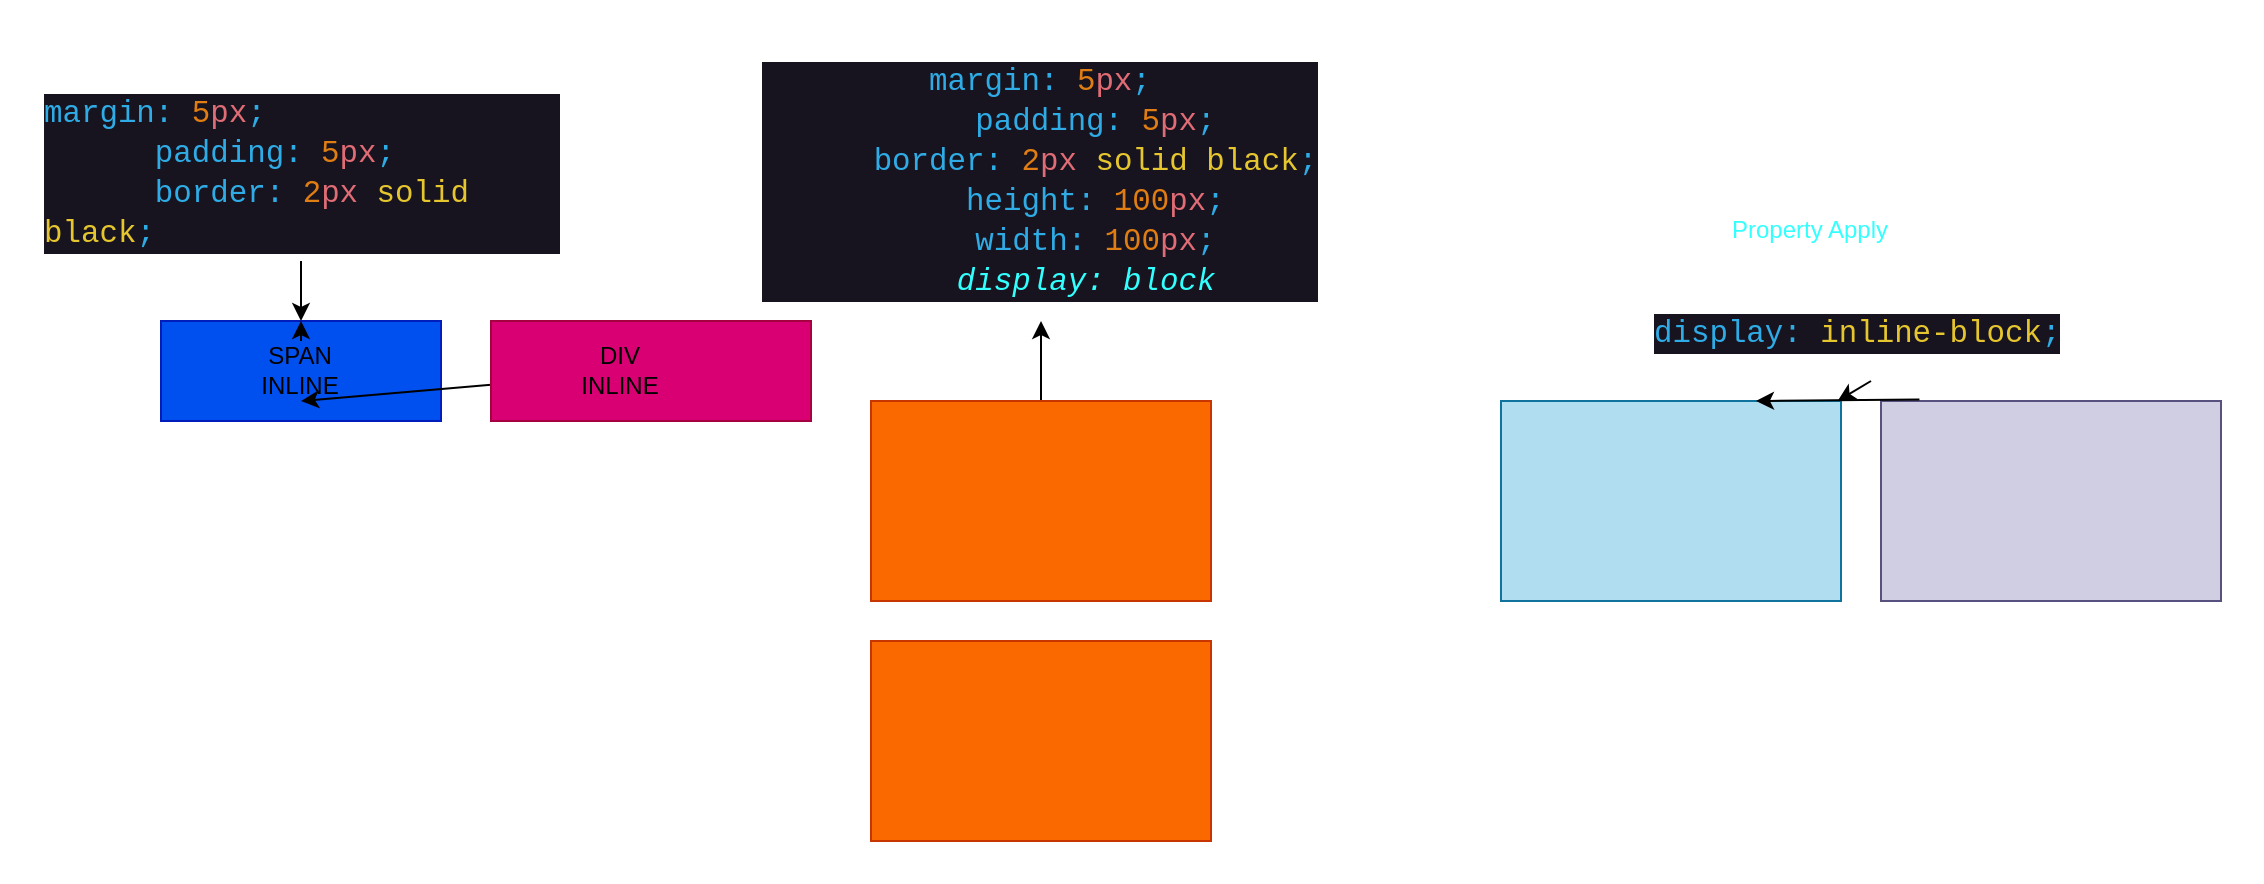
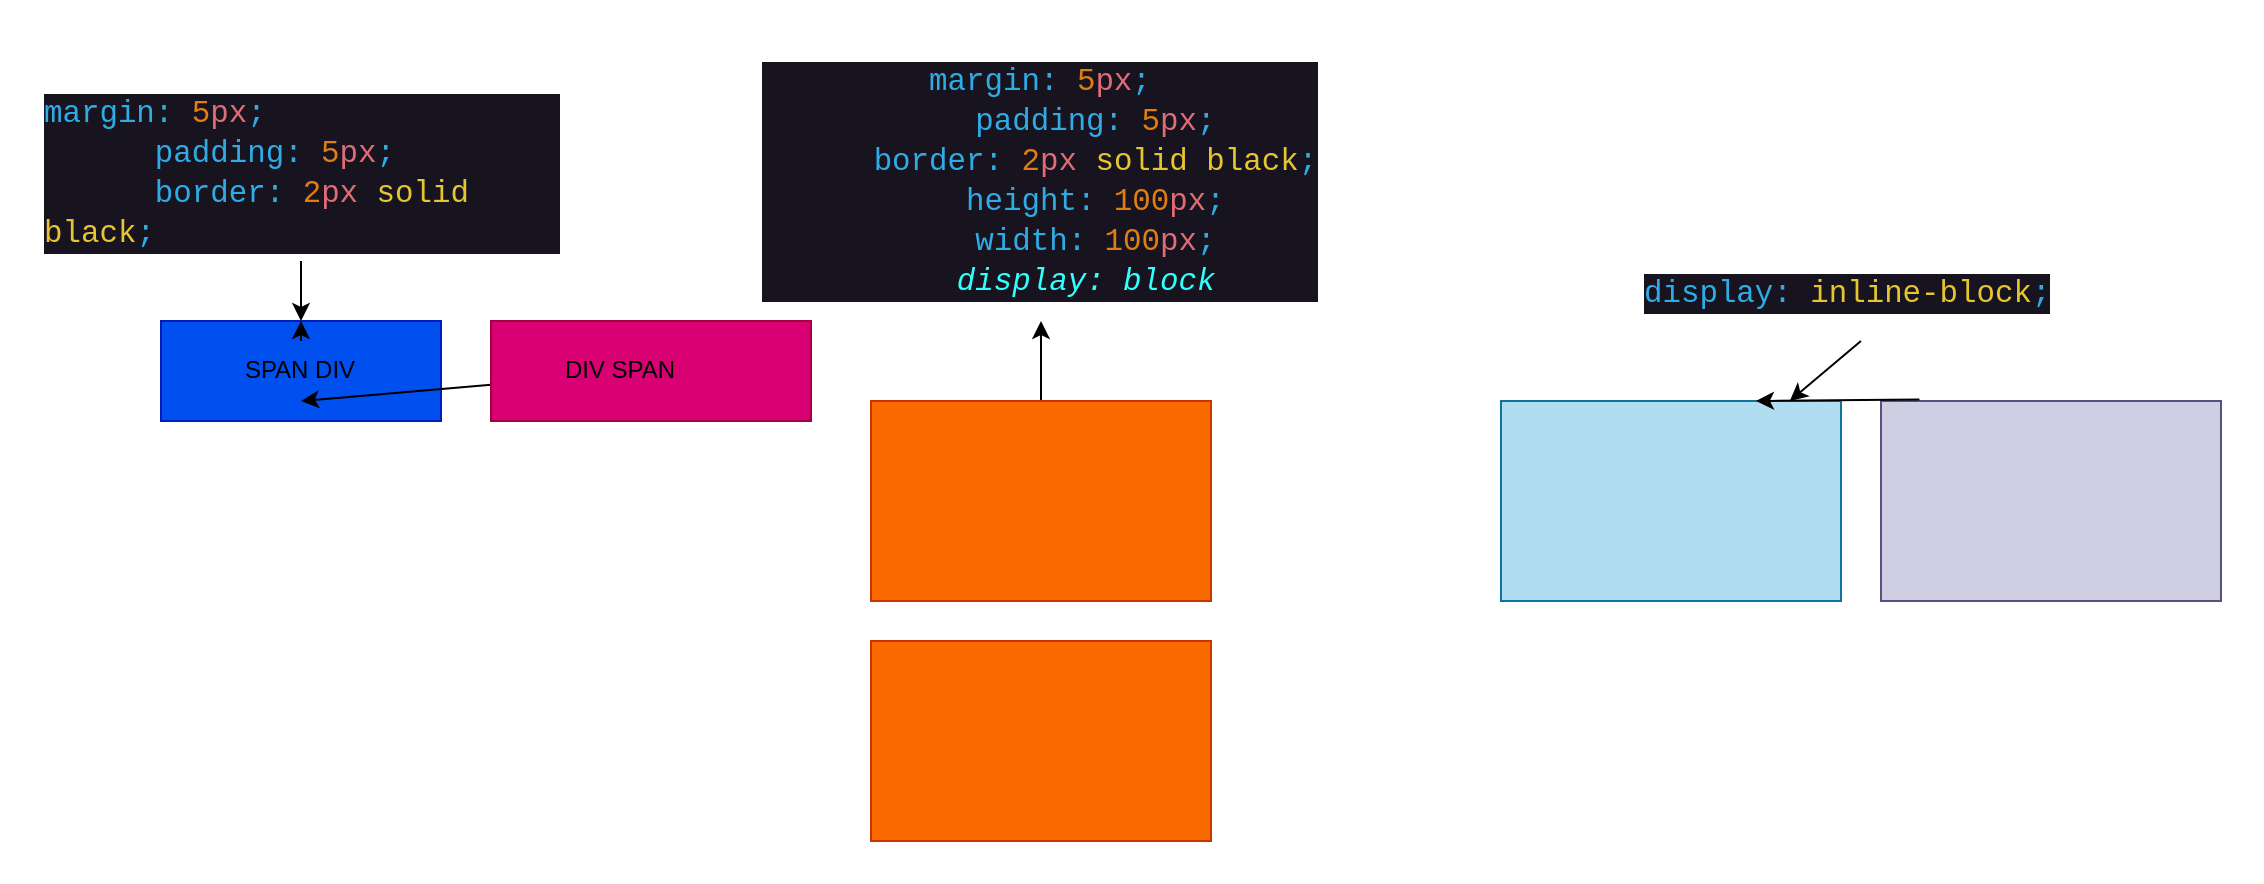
node "Property Apply": removed
node "display: inline-block;": moved (1871, 341) -> (1861, 301)
node "SPAN INLINE": label "SPAN INLINE" -> "SPAN DIV"
node "DIV INLINE": label "DIV INLINE" -> "DIV SPAN"
